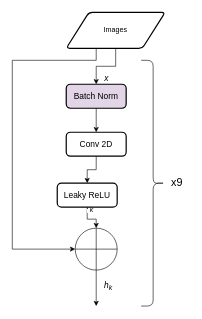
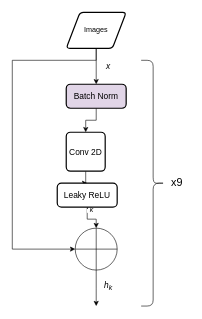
node "Images": size 99x36 -> 60x36
node "Conv 2D": size 60x24 -> 39x39
